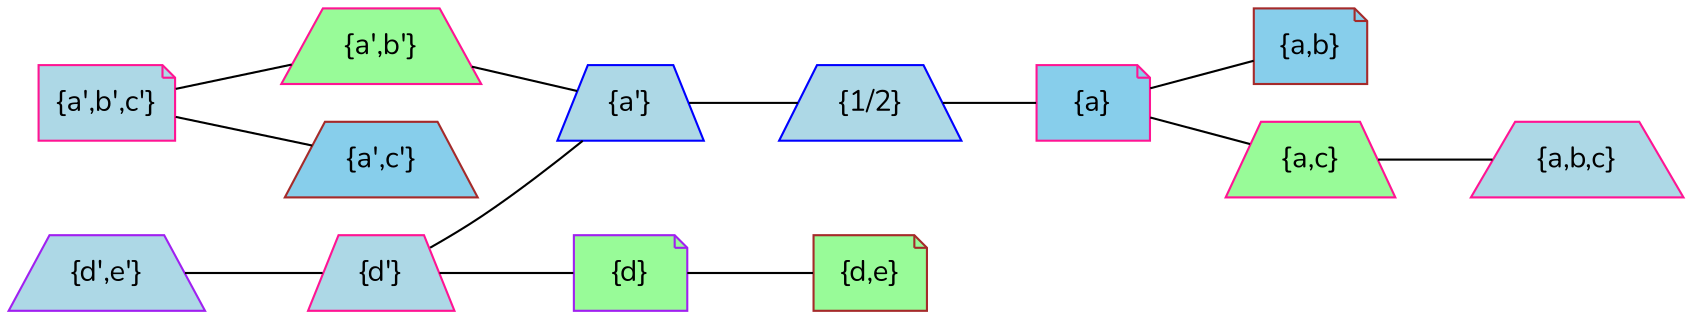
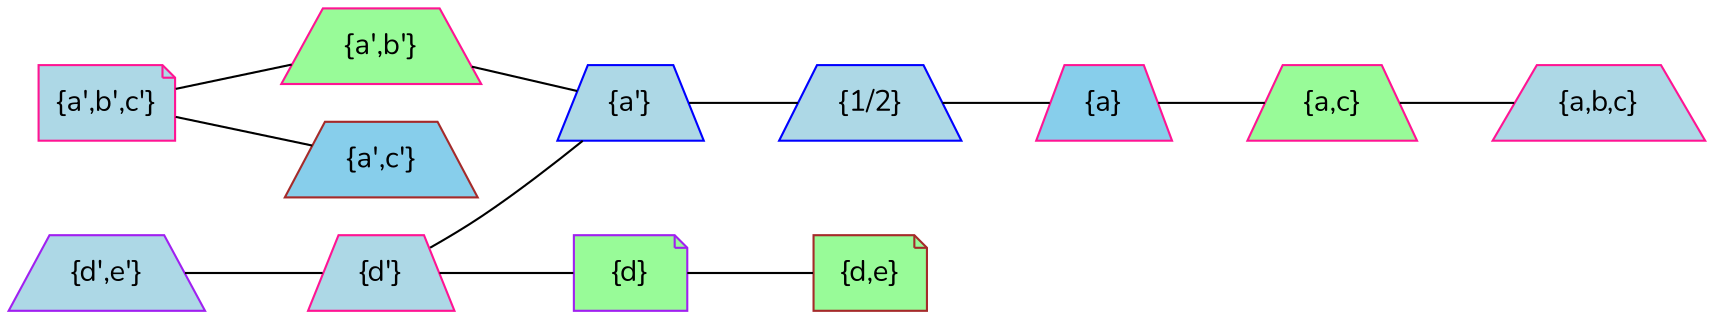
node "{a,b}": removed
node "{a}": shape note -> trapezium
